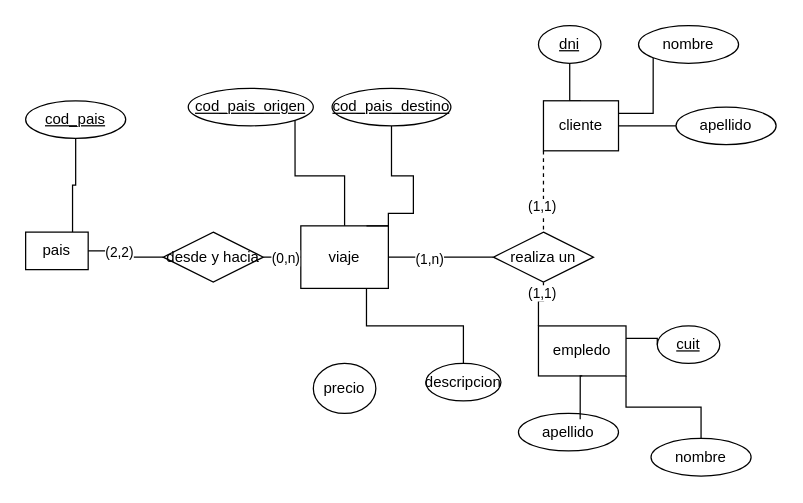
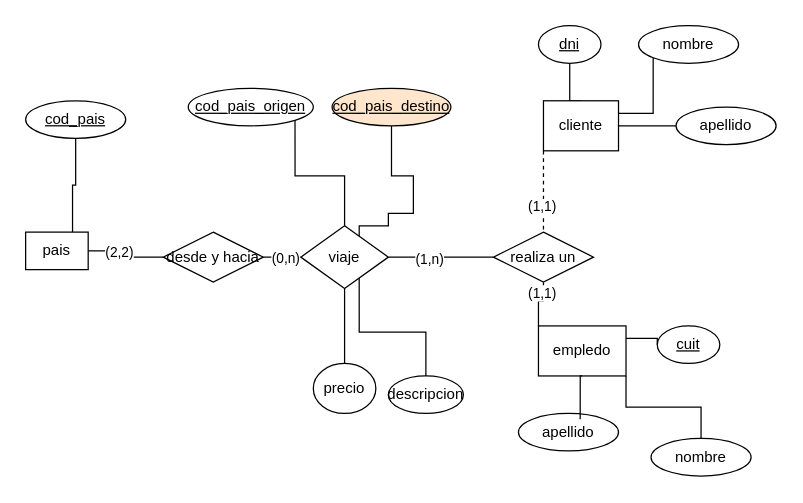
node "cod_pais_destino": fillcolor #ffffff -> #ffe6cc
node "viaje": shape rectangle -> diamond
edge "viaje" -- "precio": added
node "descripcion": moved (463, 382) -> (426, 394)
